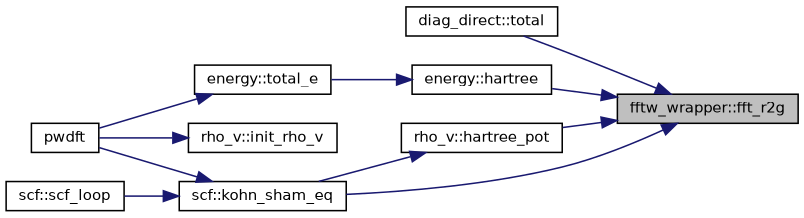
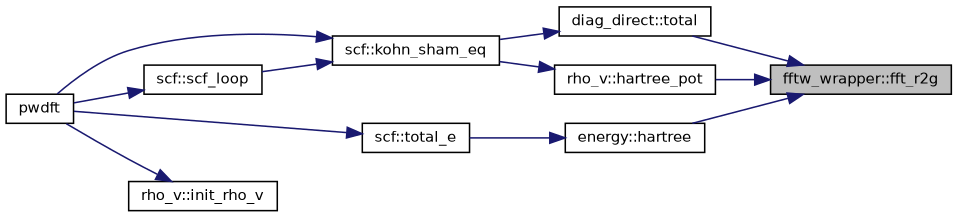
node "energy::total_e": label "energy::total_e" -> "scf::total_e"
edge "pwdft" -> "scf::scf_loop": added
edge "scf::kohn_sham_eq" -> "fftw_wrapper::fft_r2g": now "scf::kohn_sham_eq" -> "diag_direct::total"
